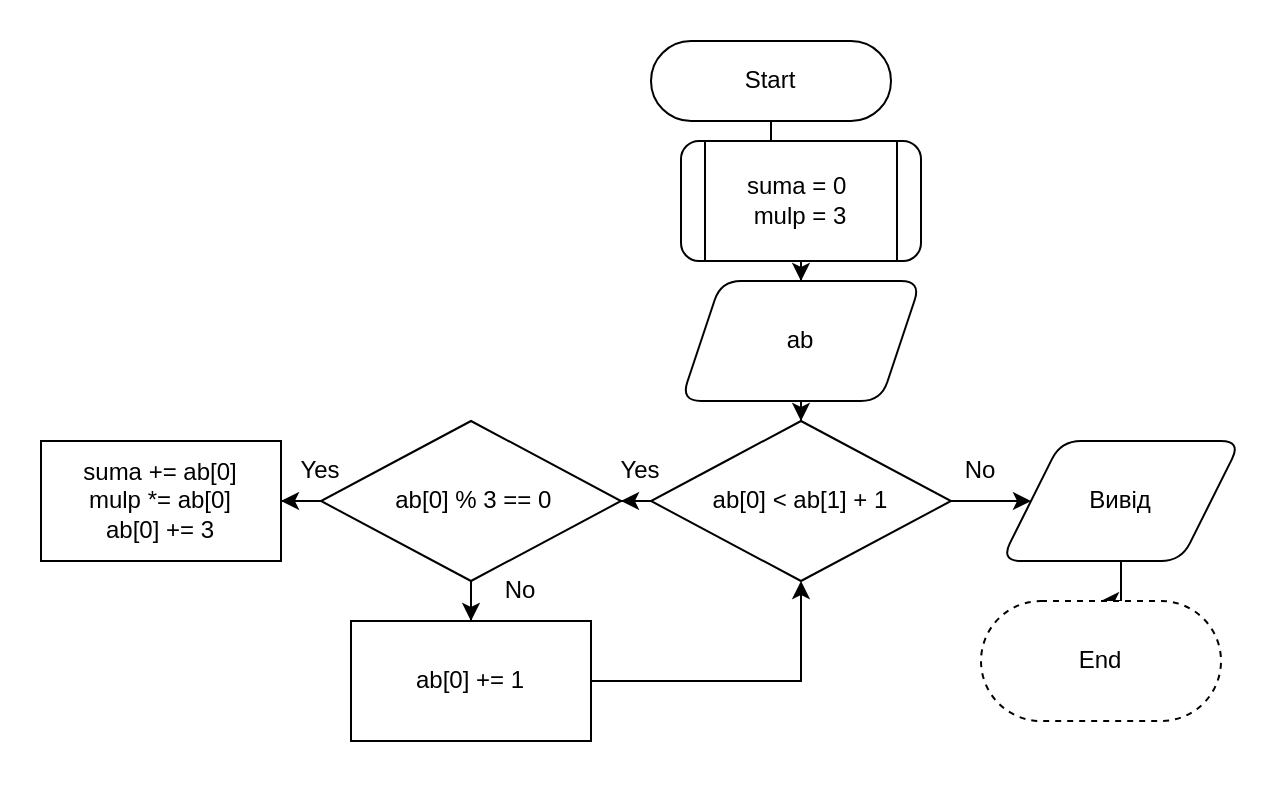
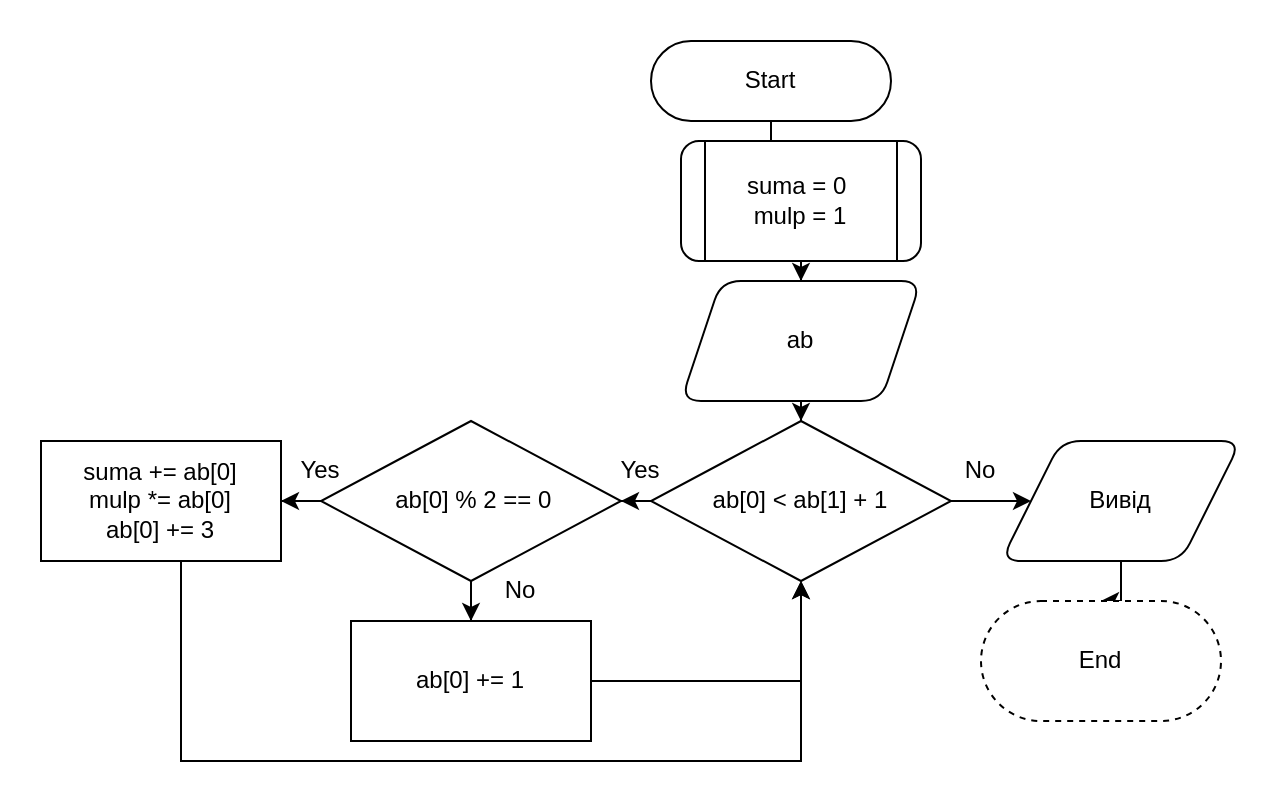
node "suma = 0 mulp = 3": label "suma = 0 mulp = 3" -> "suma = 0 mulp = 1"
node "ab[0] % 3 == 0": label "ab[0] % 3 == 0" -> "ab[0] % 2 == 0"
edge "suma += ab[0] mulp *= ab[0] ab[0] += 3" -> "ab[0] < ab[1] + 1": added
